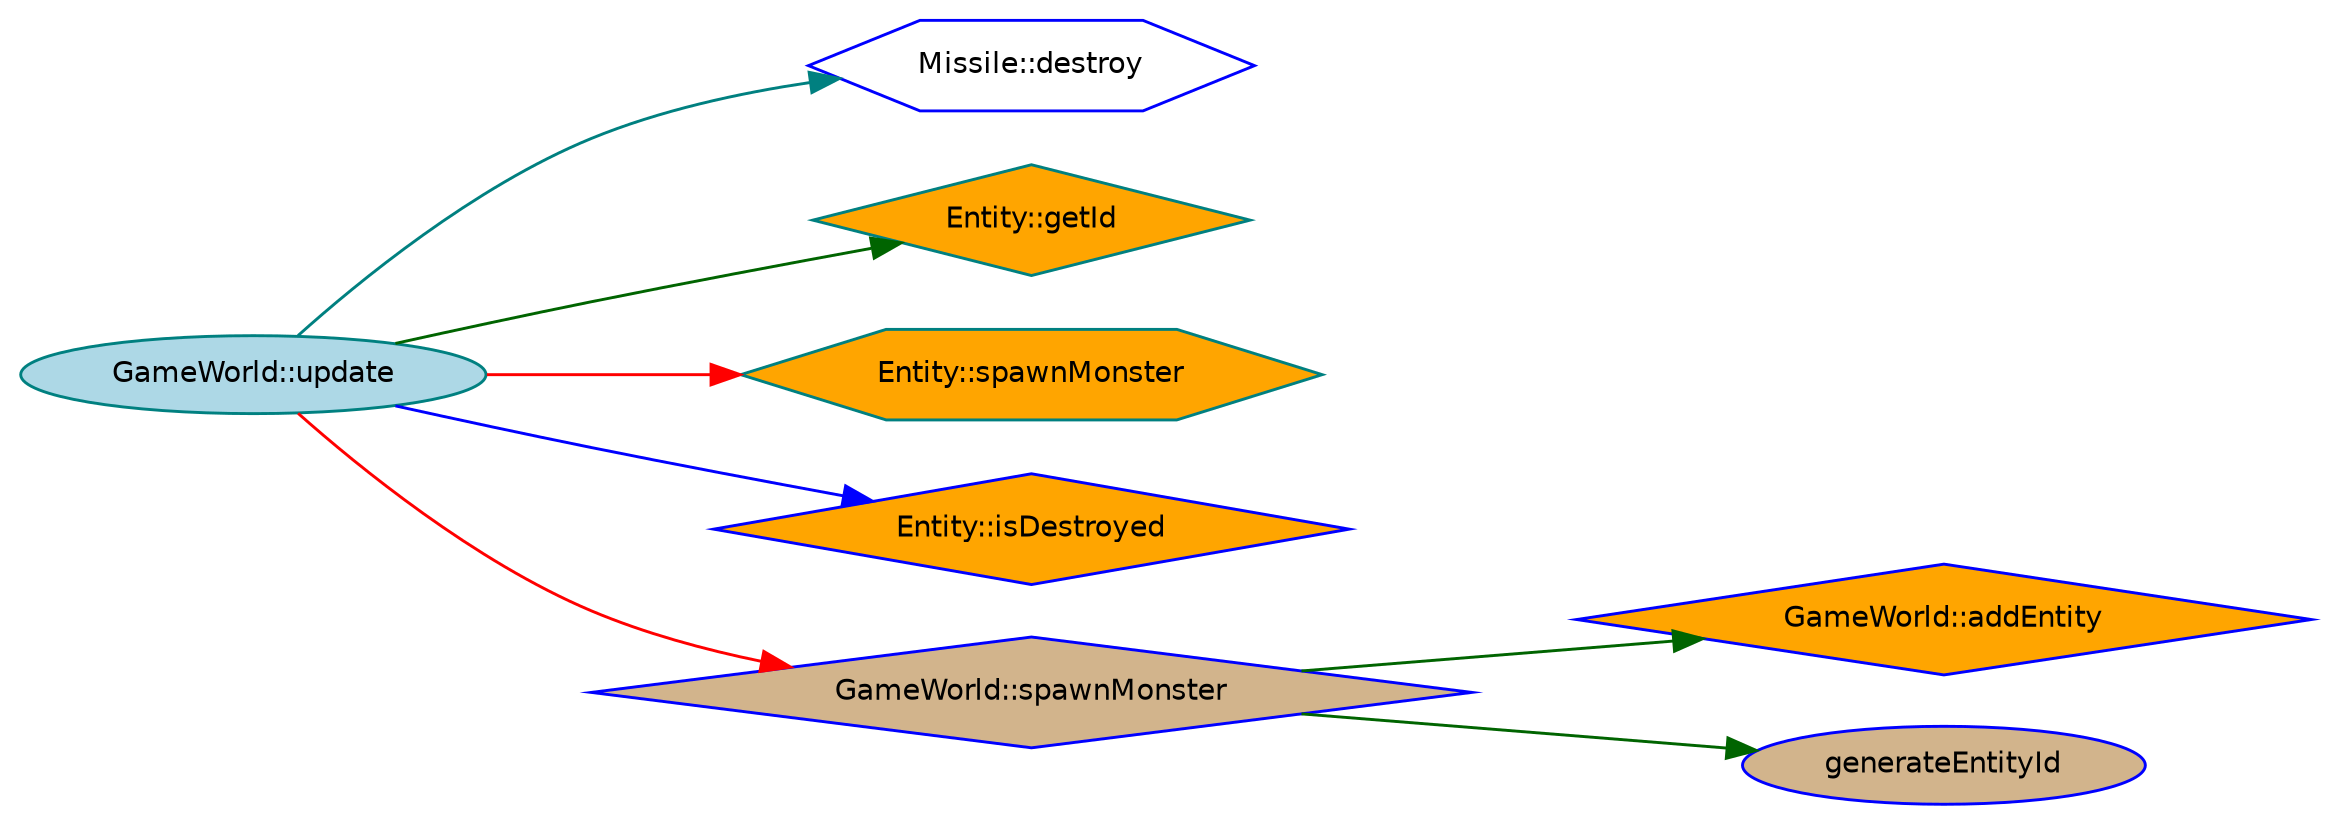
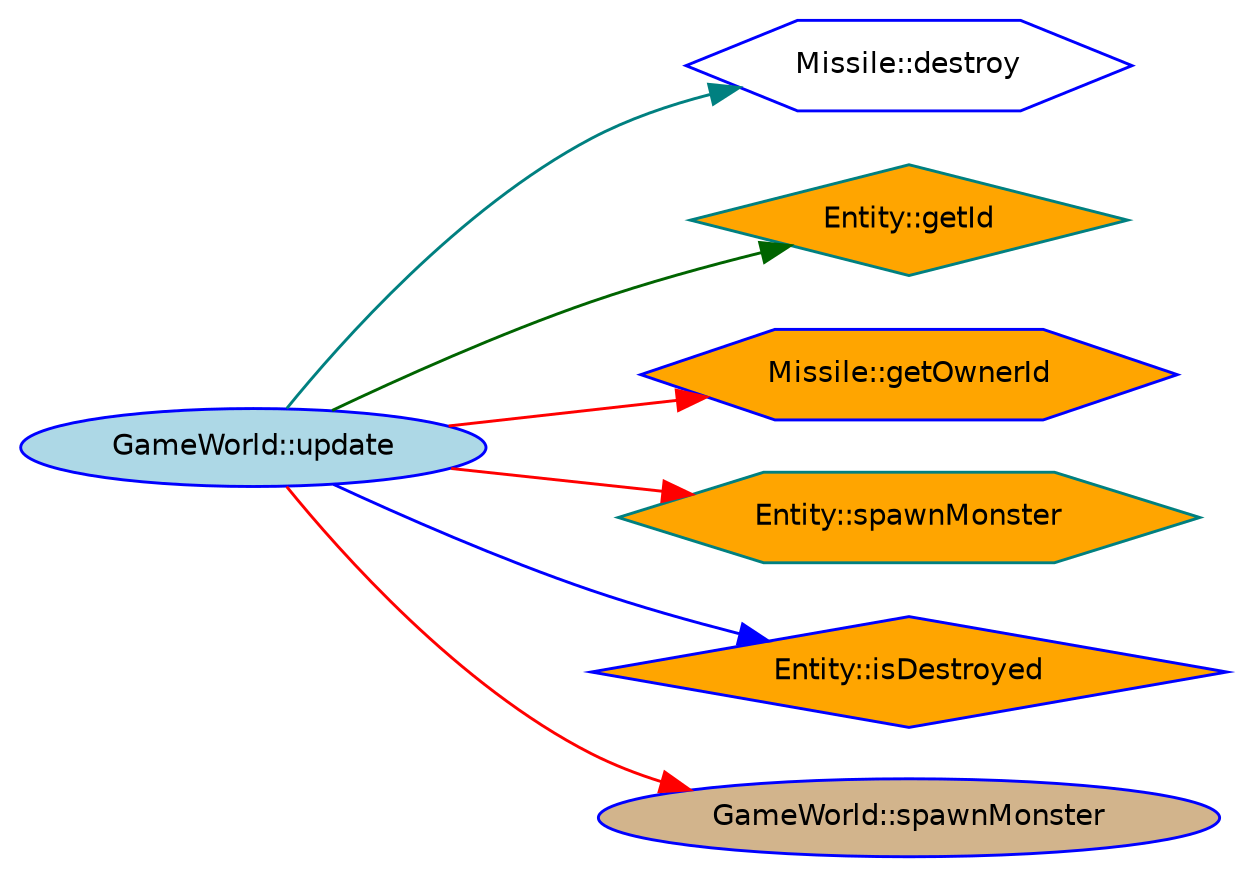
node "GameWorld::update": color teal -> blue
node "Missile::getOwnerId": added
node "GameWorld::addEntity": removed
node "GameWorld::spawnMonster": shape diamond -> ellipse
node "generateEntityId": removed
